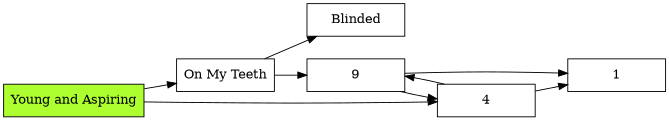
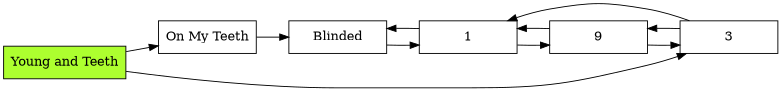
edge "1" -> "Blinded": added
edge "Blinded" -> "1": added
edge "On My Teeth" -> "9": now "1" -> "9"
node "Young and Aspiring": label "Young and Aspiring" -> "Young and Teeth"
node "4": label "4" -> "3"
